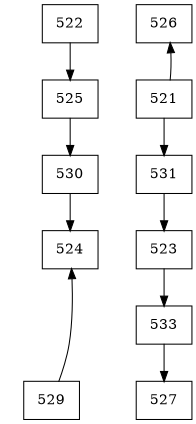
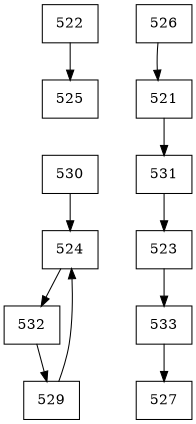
edge "521" -> "526": reversed
edge "525" -> "530": removed
node "532": added
